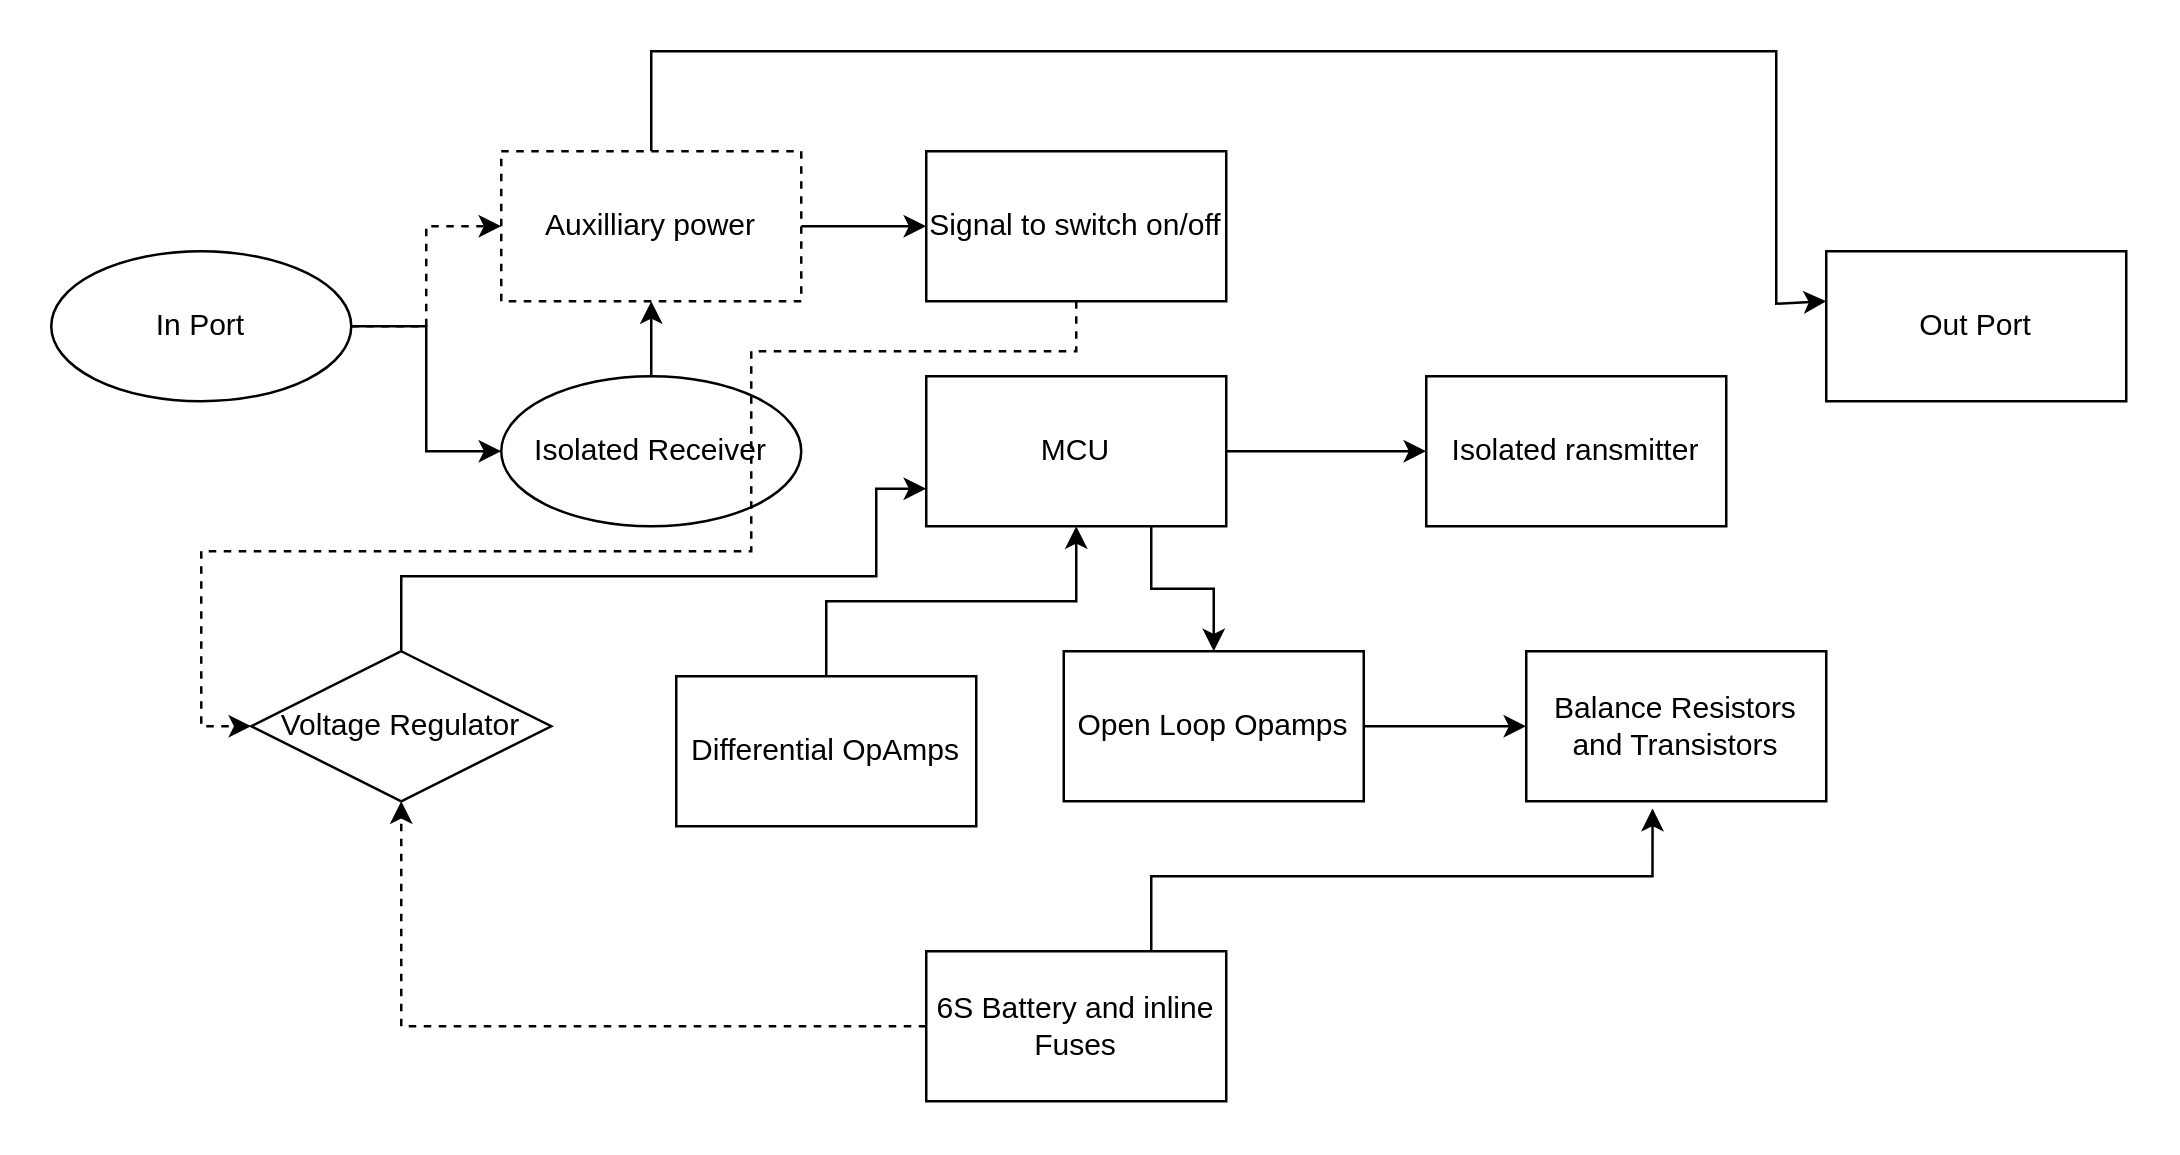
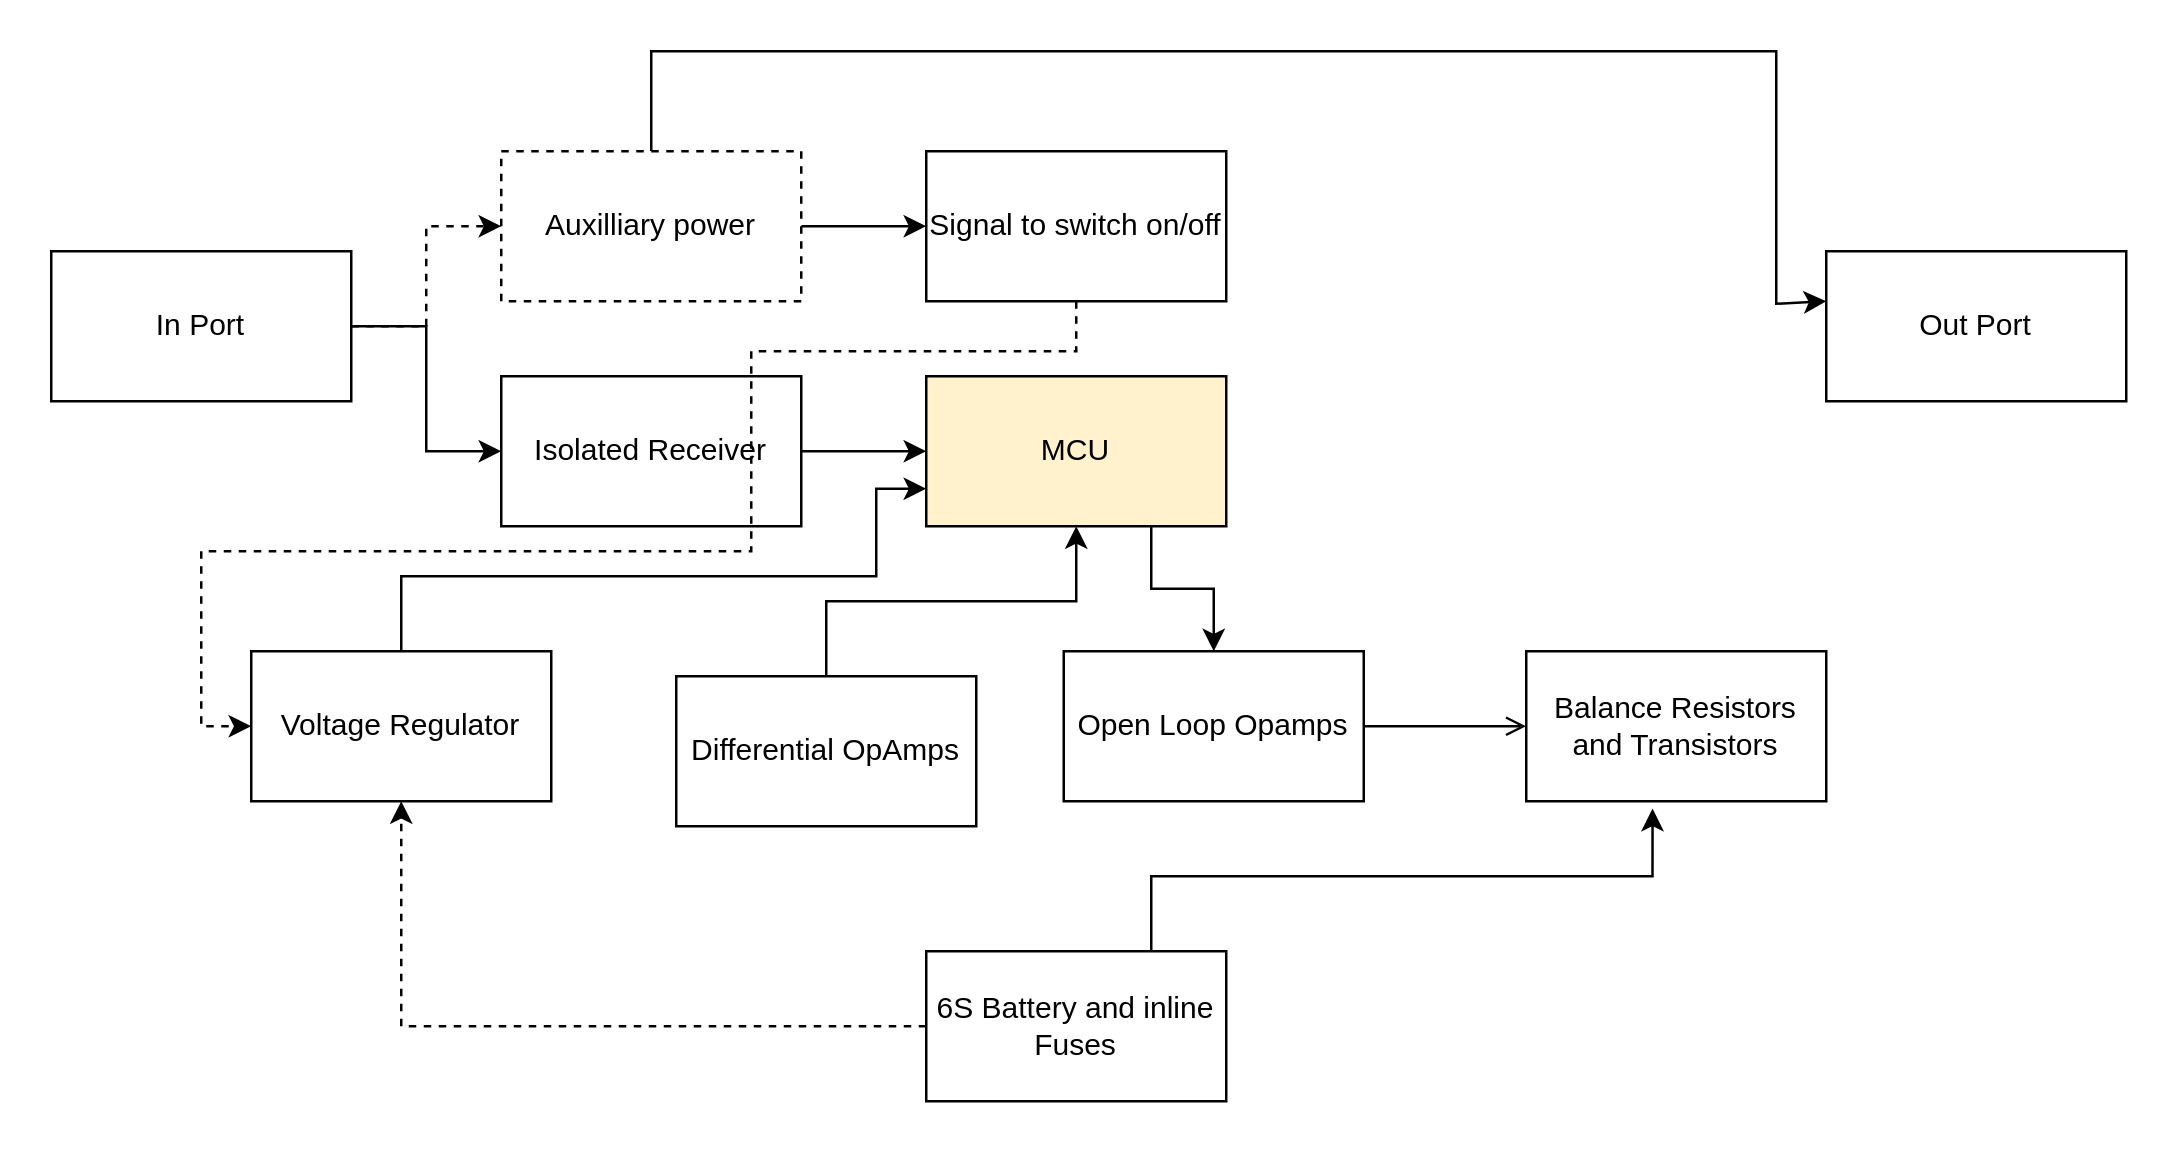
node "In Port": shape ellipse -> rectangle
edge "Isolated Receiver" -> "Auxilliary power": now "Isolated Receiver" -> "MCU"
node "Isolated Receiver": shape ellipse -> rectangle
node "MCU": fillcolor #ffffff -> #fff2cc
edge "MCU" -> "Isolated ransmitter": removed
node "Isolated ransmitter": removed
node "Voltage Regulator": shape diamond -> rectangle
edge "Open Loop Opamps" -> "Balance Resistors and Transistors": arrowhead classic -> open
